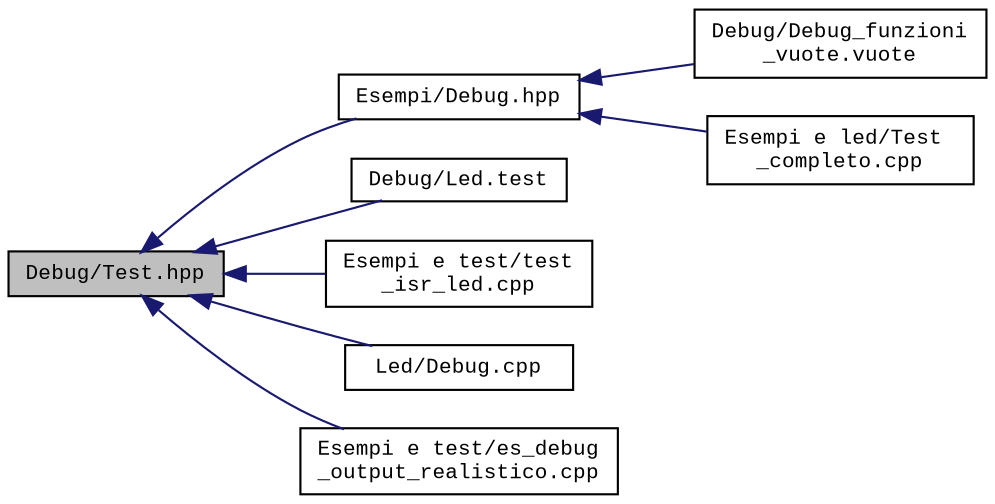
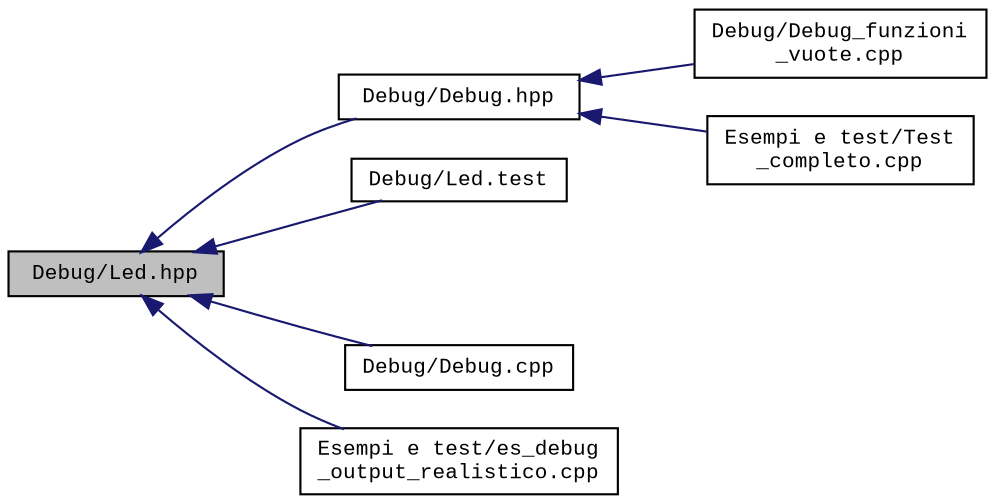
node "Debug/Debug_funzioni _vuote.vuote": label "Debug/Debug_funzioni _vuote.vuote" -> "Debug/Debug_funzioni _vuote.cpp"
node "Esempi/Debug.hpp": label "Esempi/Debug.hpp" -> "Debug/Debug.hpp"
node "Esempi e led/Test _completo.cpp": label "Esempi e led/Test _completo.cpp" -> "Esempi e test/Test _completo.cpp"
node "Debug/Test.hpp": label "Debug/Test.hpp" -> "Debug/Led.hpp"
node "Esempi e test/test _isr_led.cpp": removed
node "Led/Debug.cpp": label "Led/Debug.cpp" -> "Debug/Debug.cpp"
